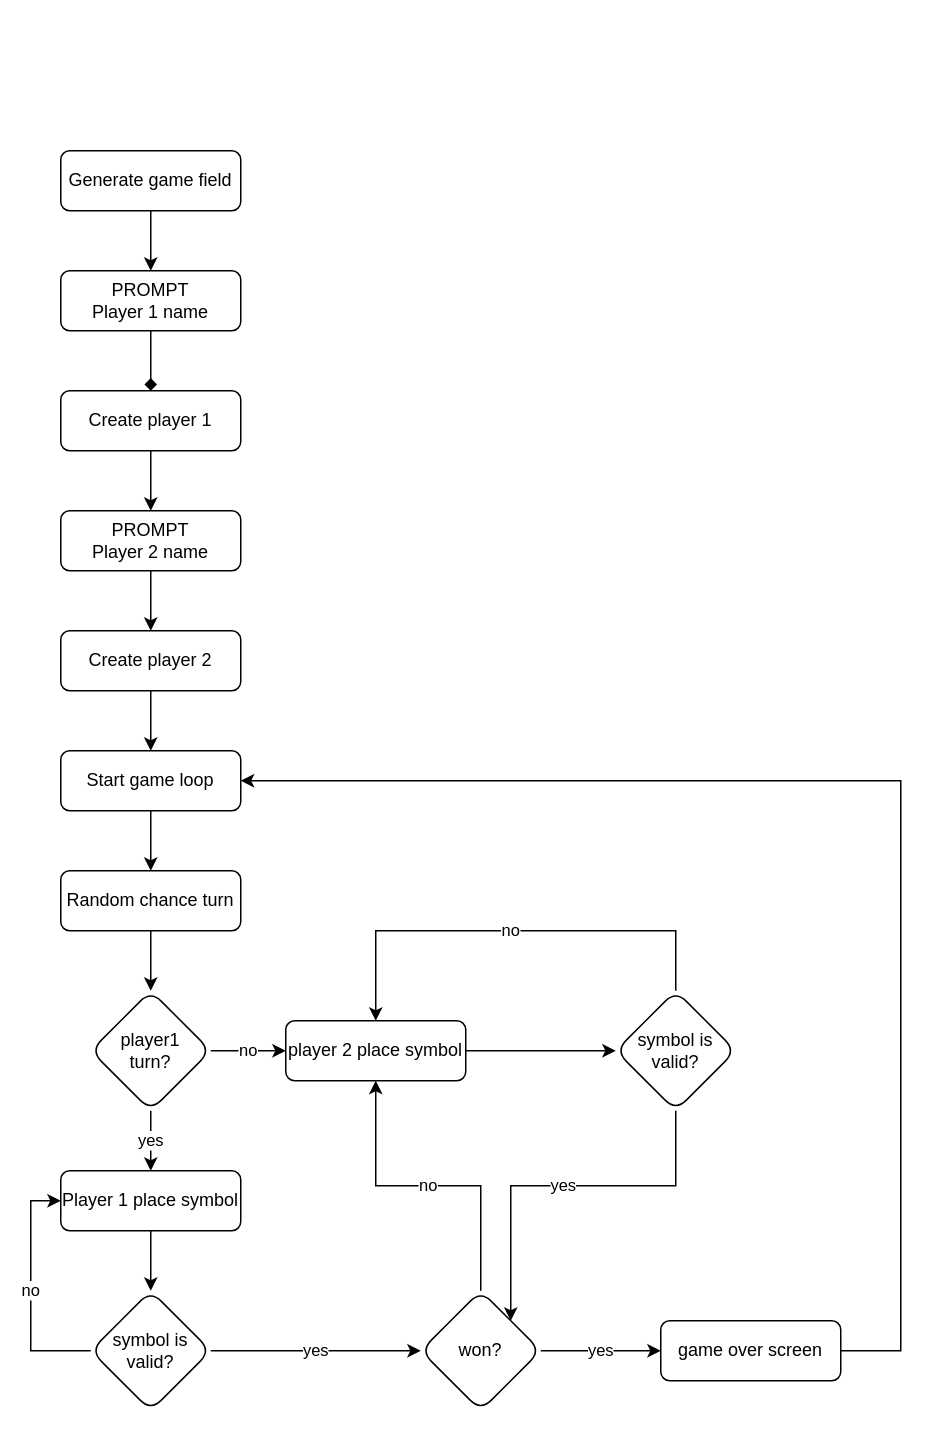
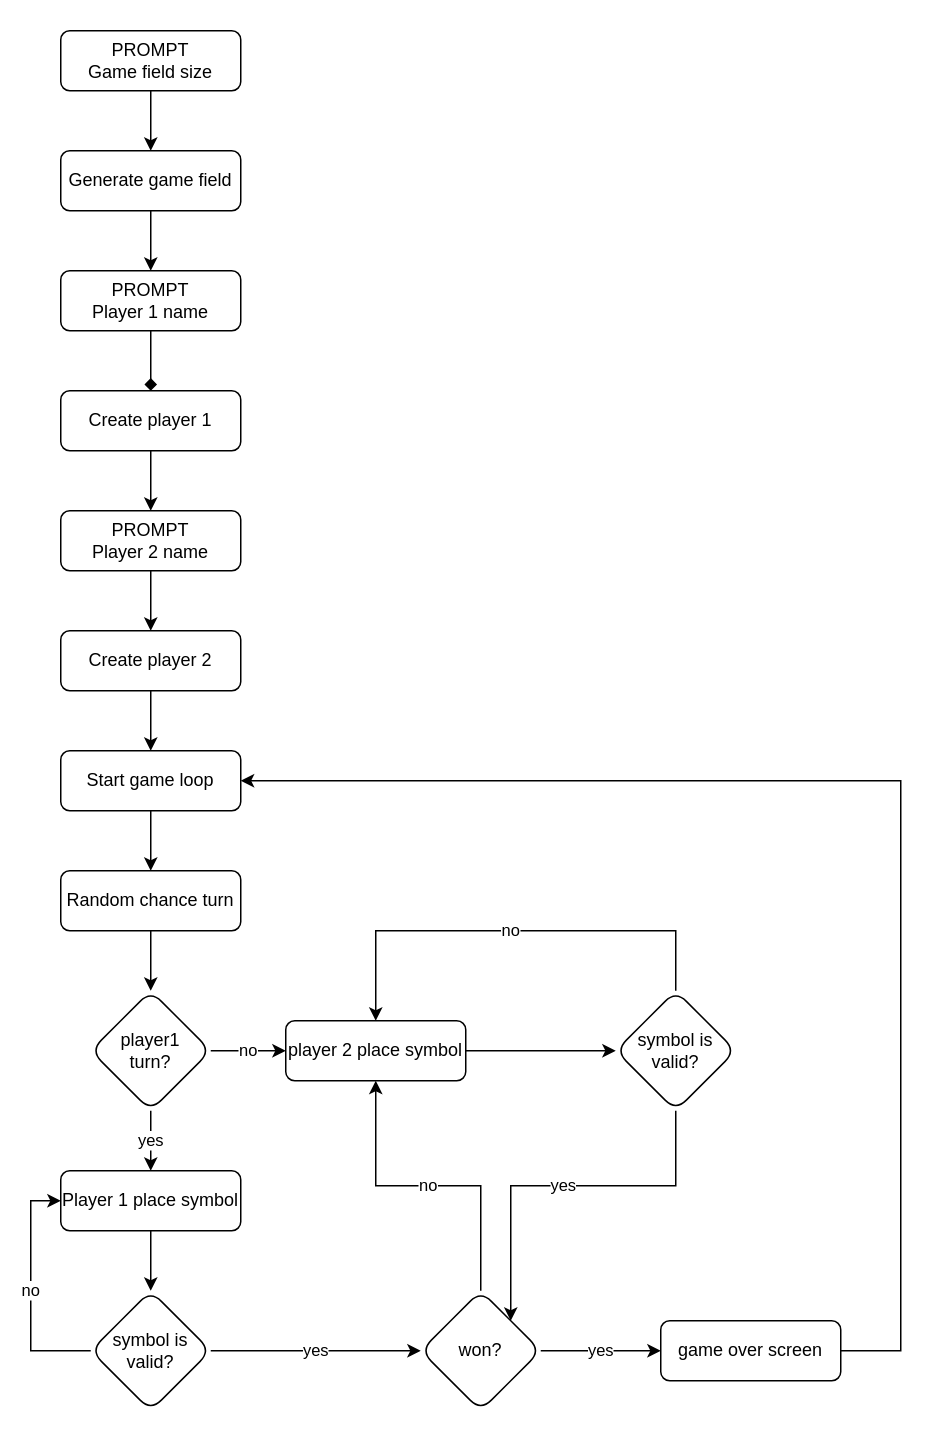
node "PROMPT Game field size": added
edge "PROMPT Game field size" -> "Generate game field": added
